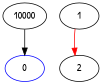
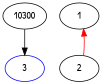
node "10000": label "10000" -> "10300"
edge "1" -> "2": reversed
node "0": label "0" -> "3"
